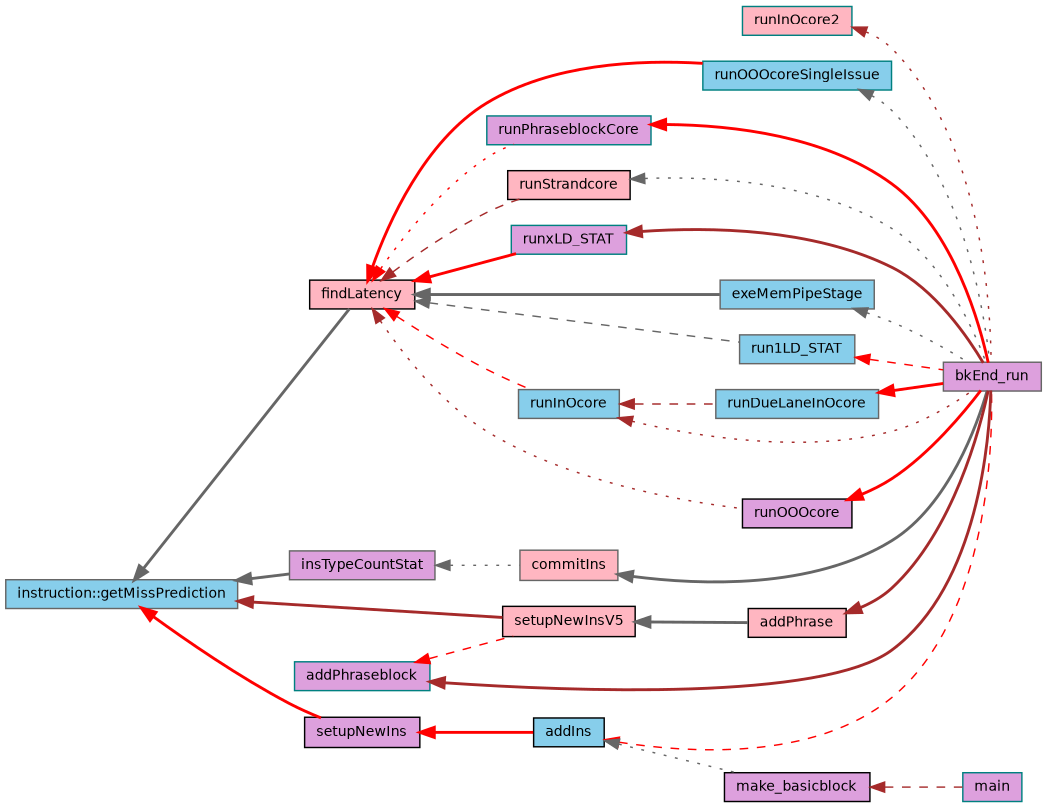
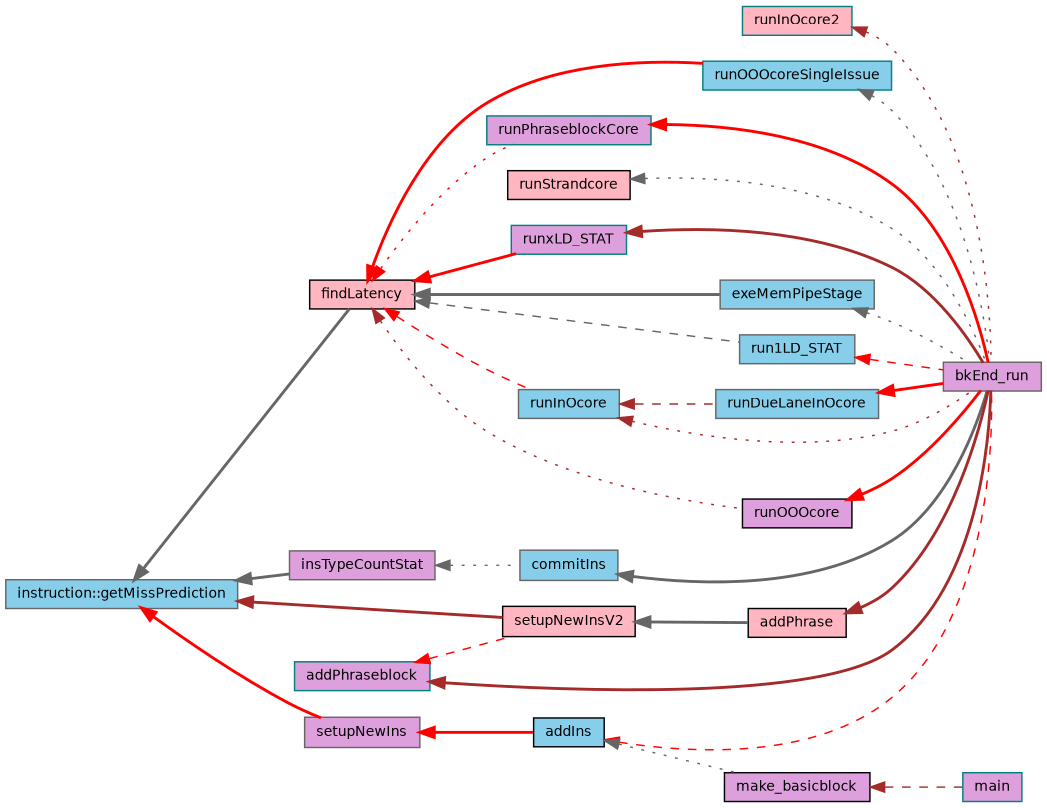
edge "runStrandcore" -> "findLatency": removed
node "commitIns": fillcolor lightpink -> skyblue
node "setupNewInsV5": label "setupNewInsV5" -> "setupNewInsV2"
node "setupNewIns": color black -> gray40
